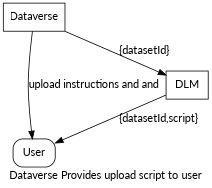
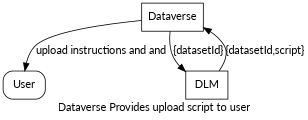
edge "DLM" -> "User": now "DLM" -> "Dataverse"
